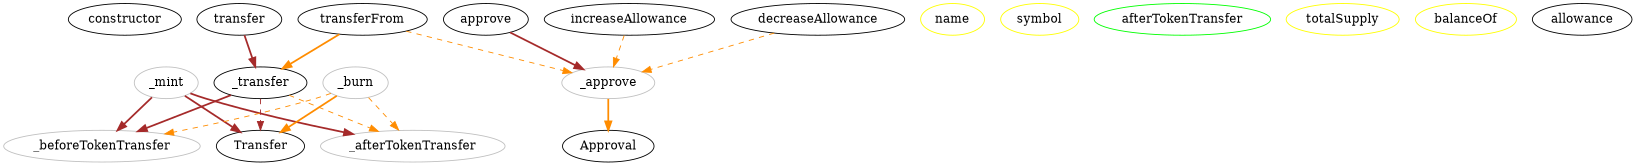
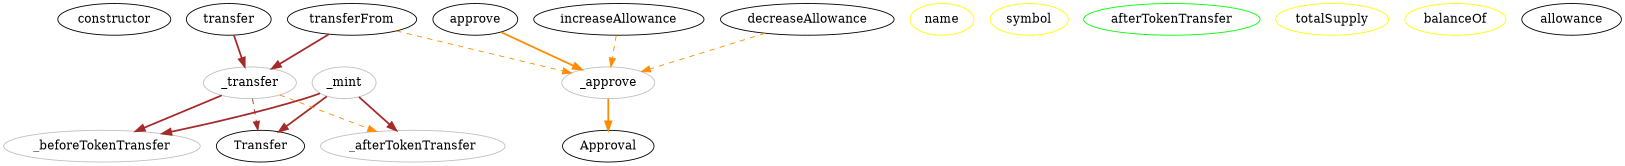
edge "transferFrom" -> "_transfer": color darkorange -> brown
edge "approve" -> "_approve": color brown -> darkorange
node "_transfer": color black -> gray
node "_burn": removed
